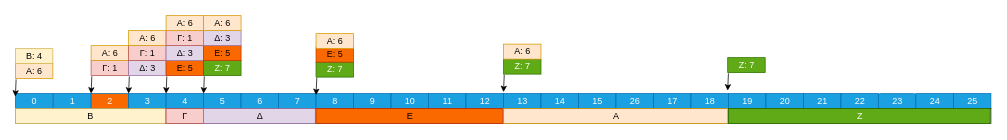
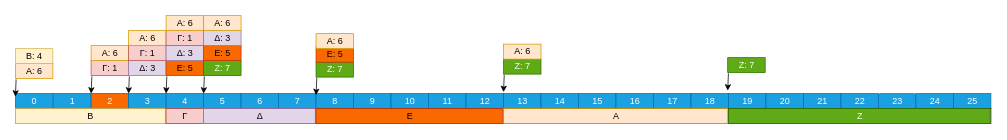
node "26": label "26" -> "16"
